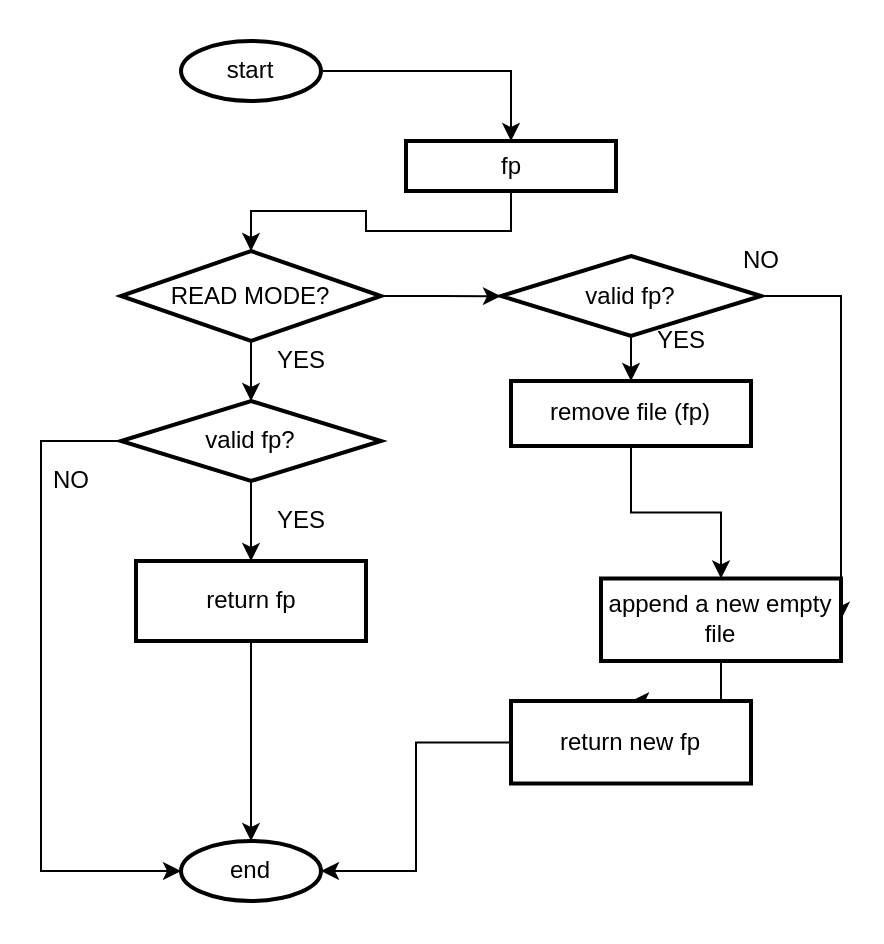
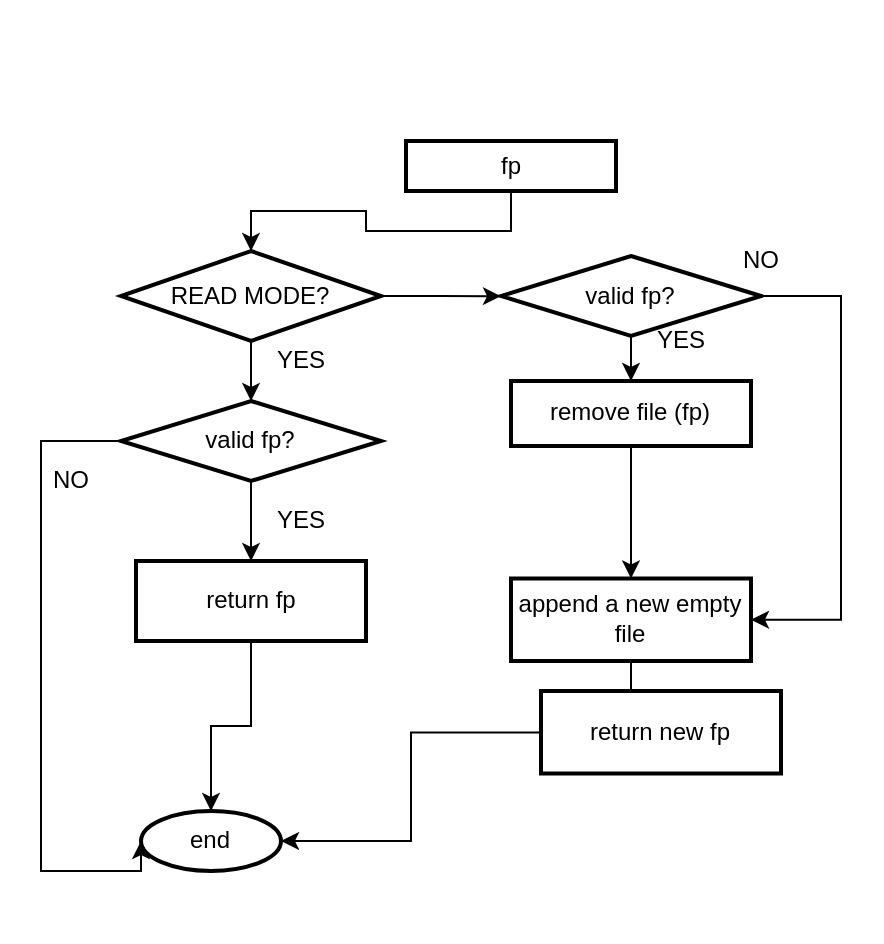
node "start": removed
edge "start" -> "fp": removed
node "append a new empty file": moved (721, 620) -> (631, 620)
node "return new fp": moved (631, 742) -> (661, 732)
node "end": moved (251, 871) -> (211, 841)
